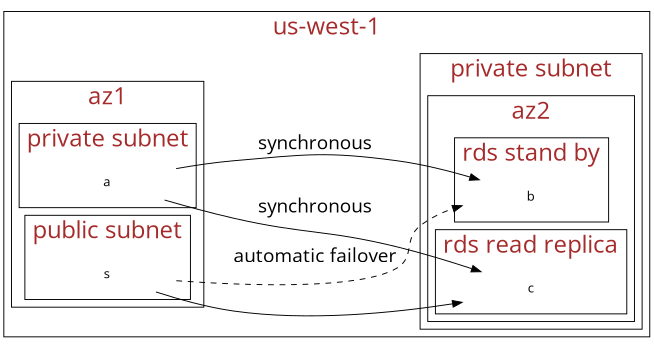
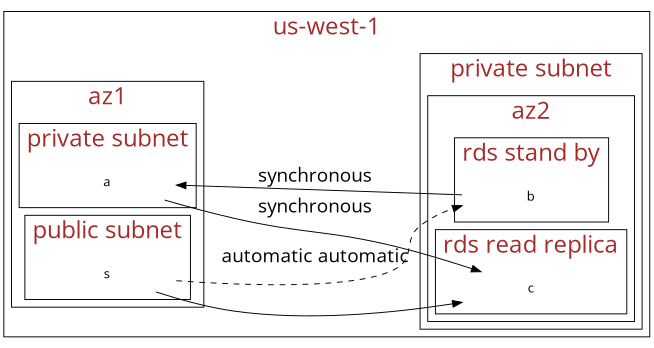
edge "a" -> "b": reversed
edge "s" -> "b": label "automatic failover" -> "automatic automatic"
